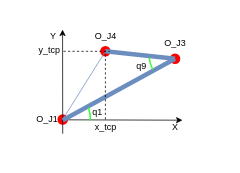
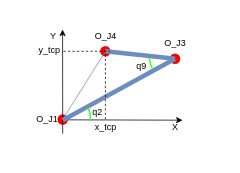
node "q1": label "q1" -> "q2"
